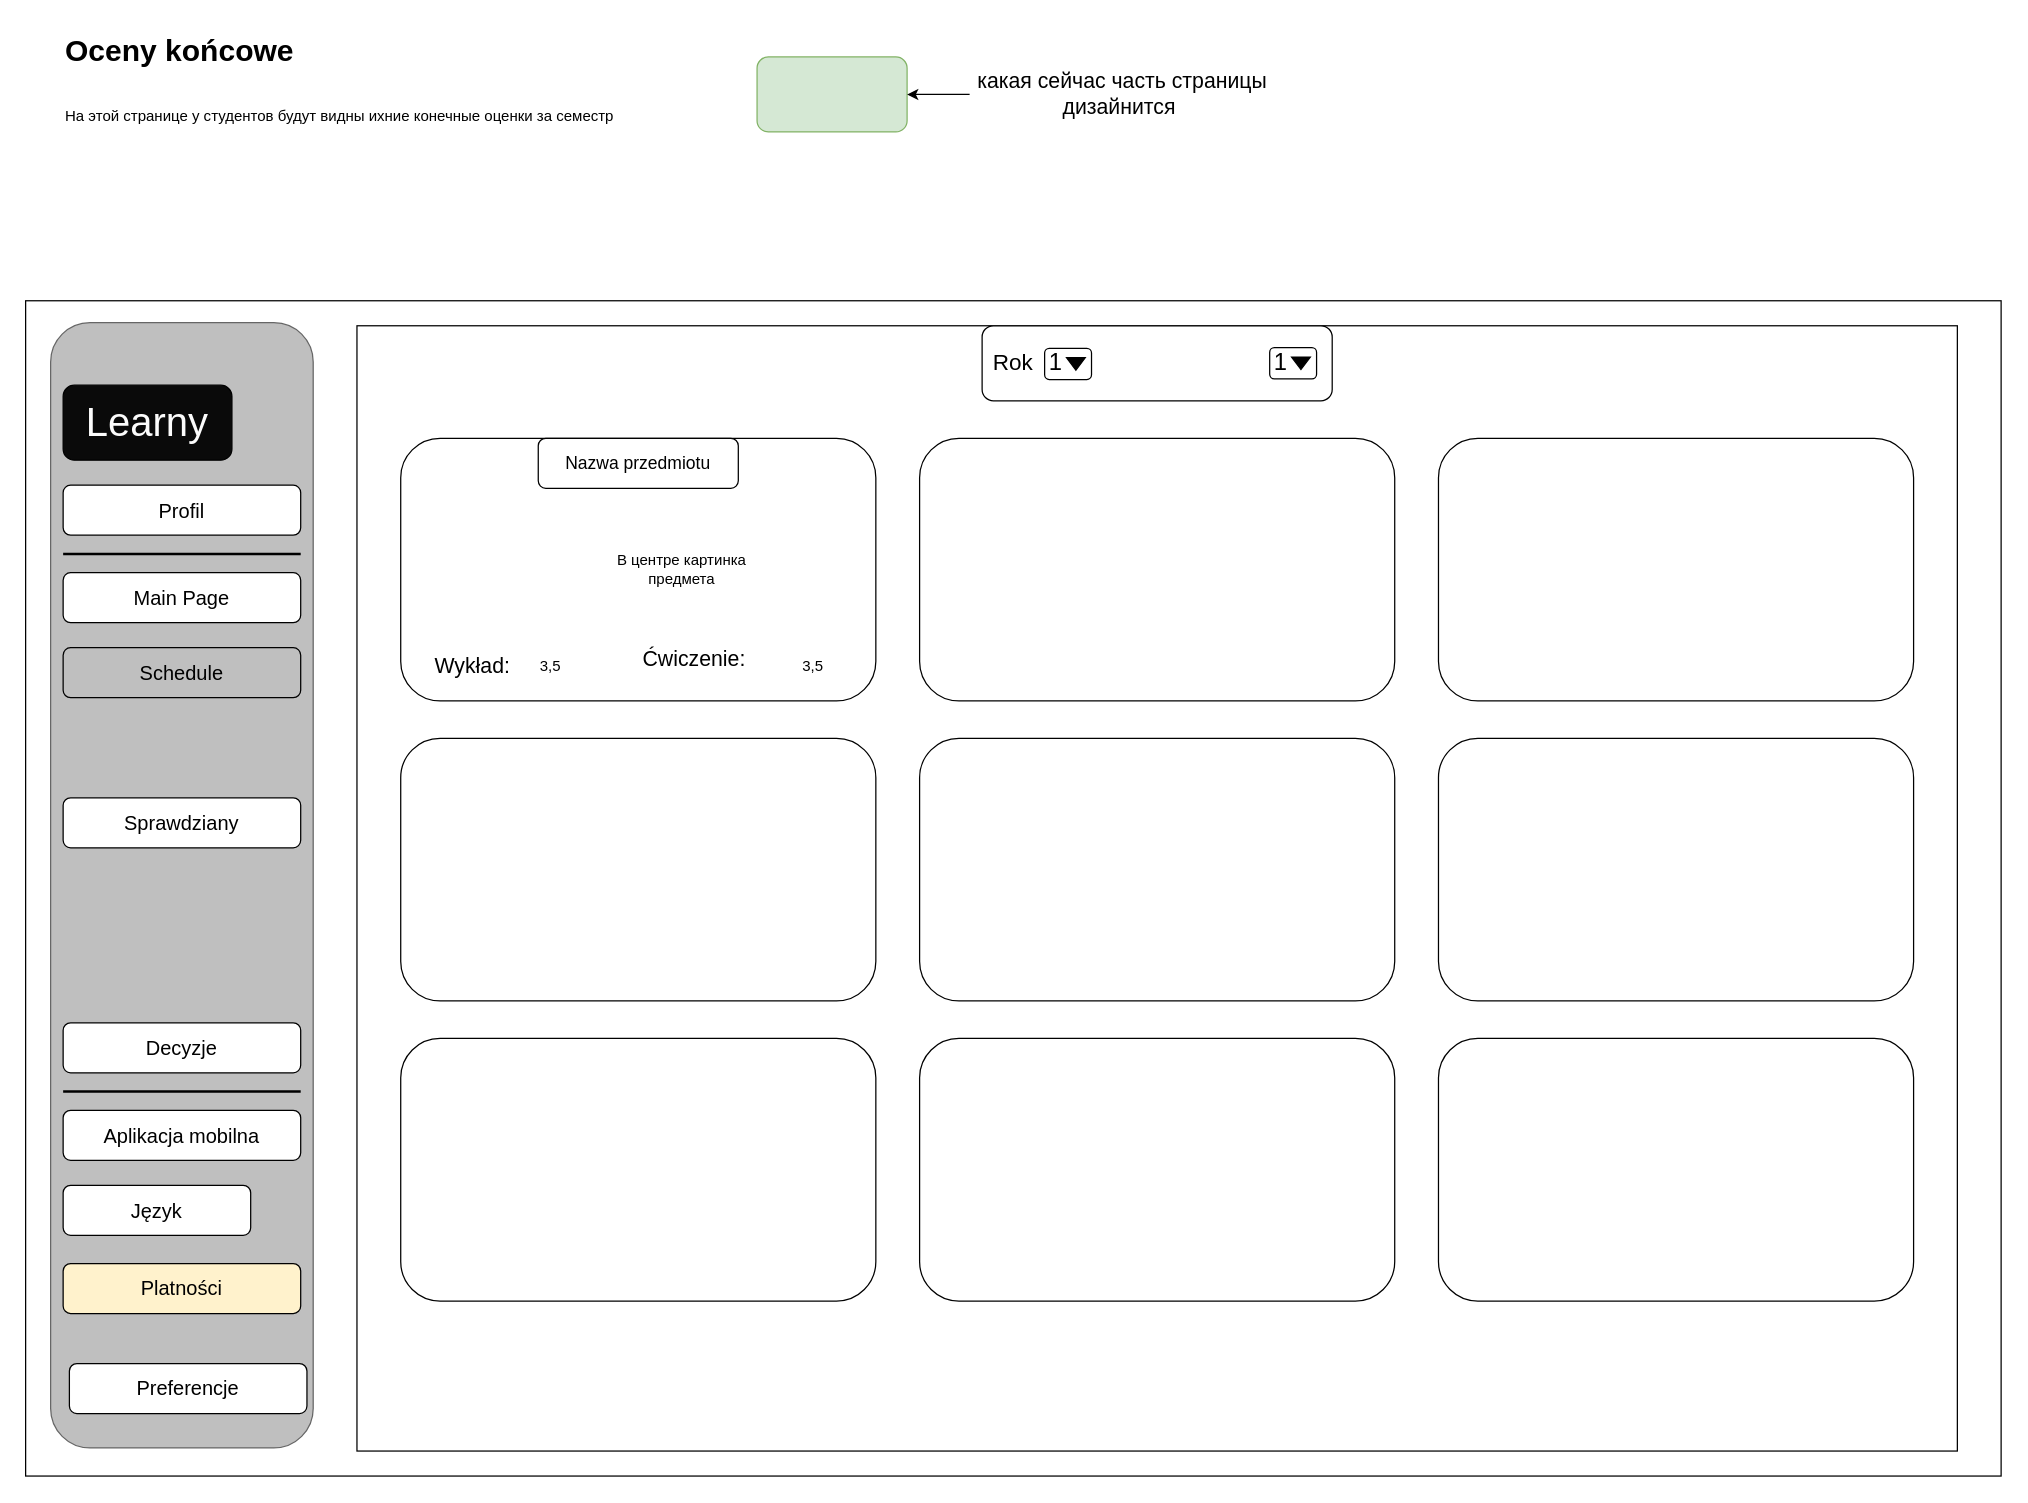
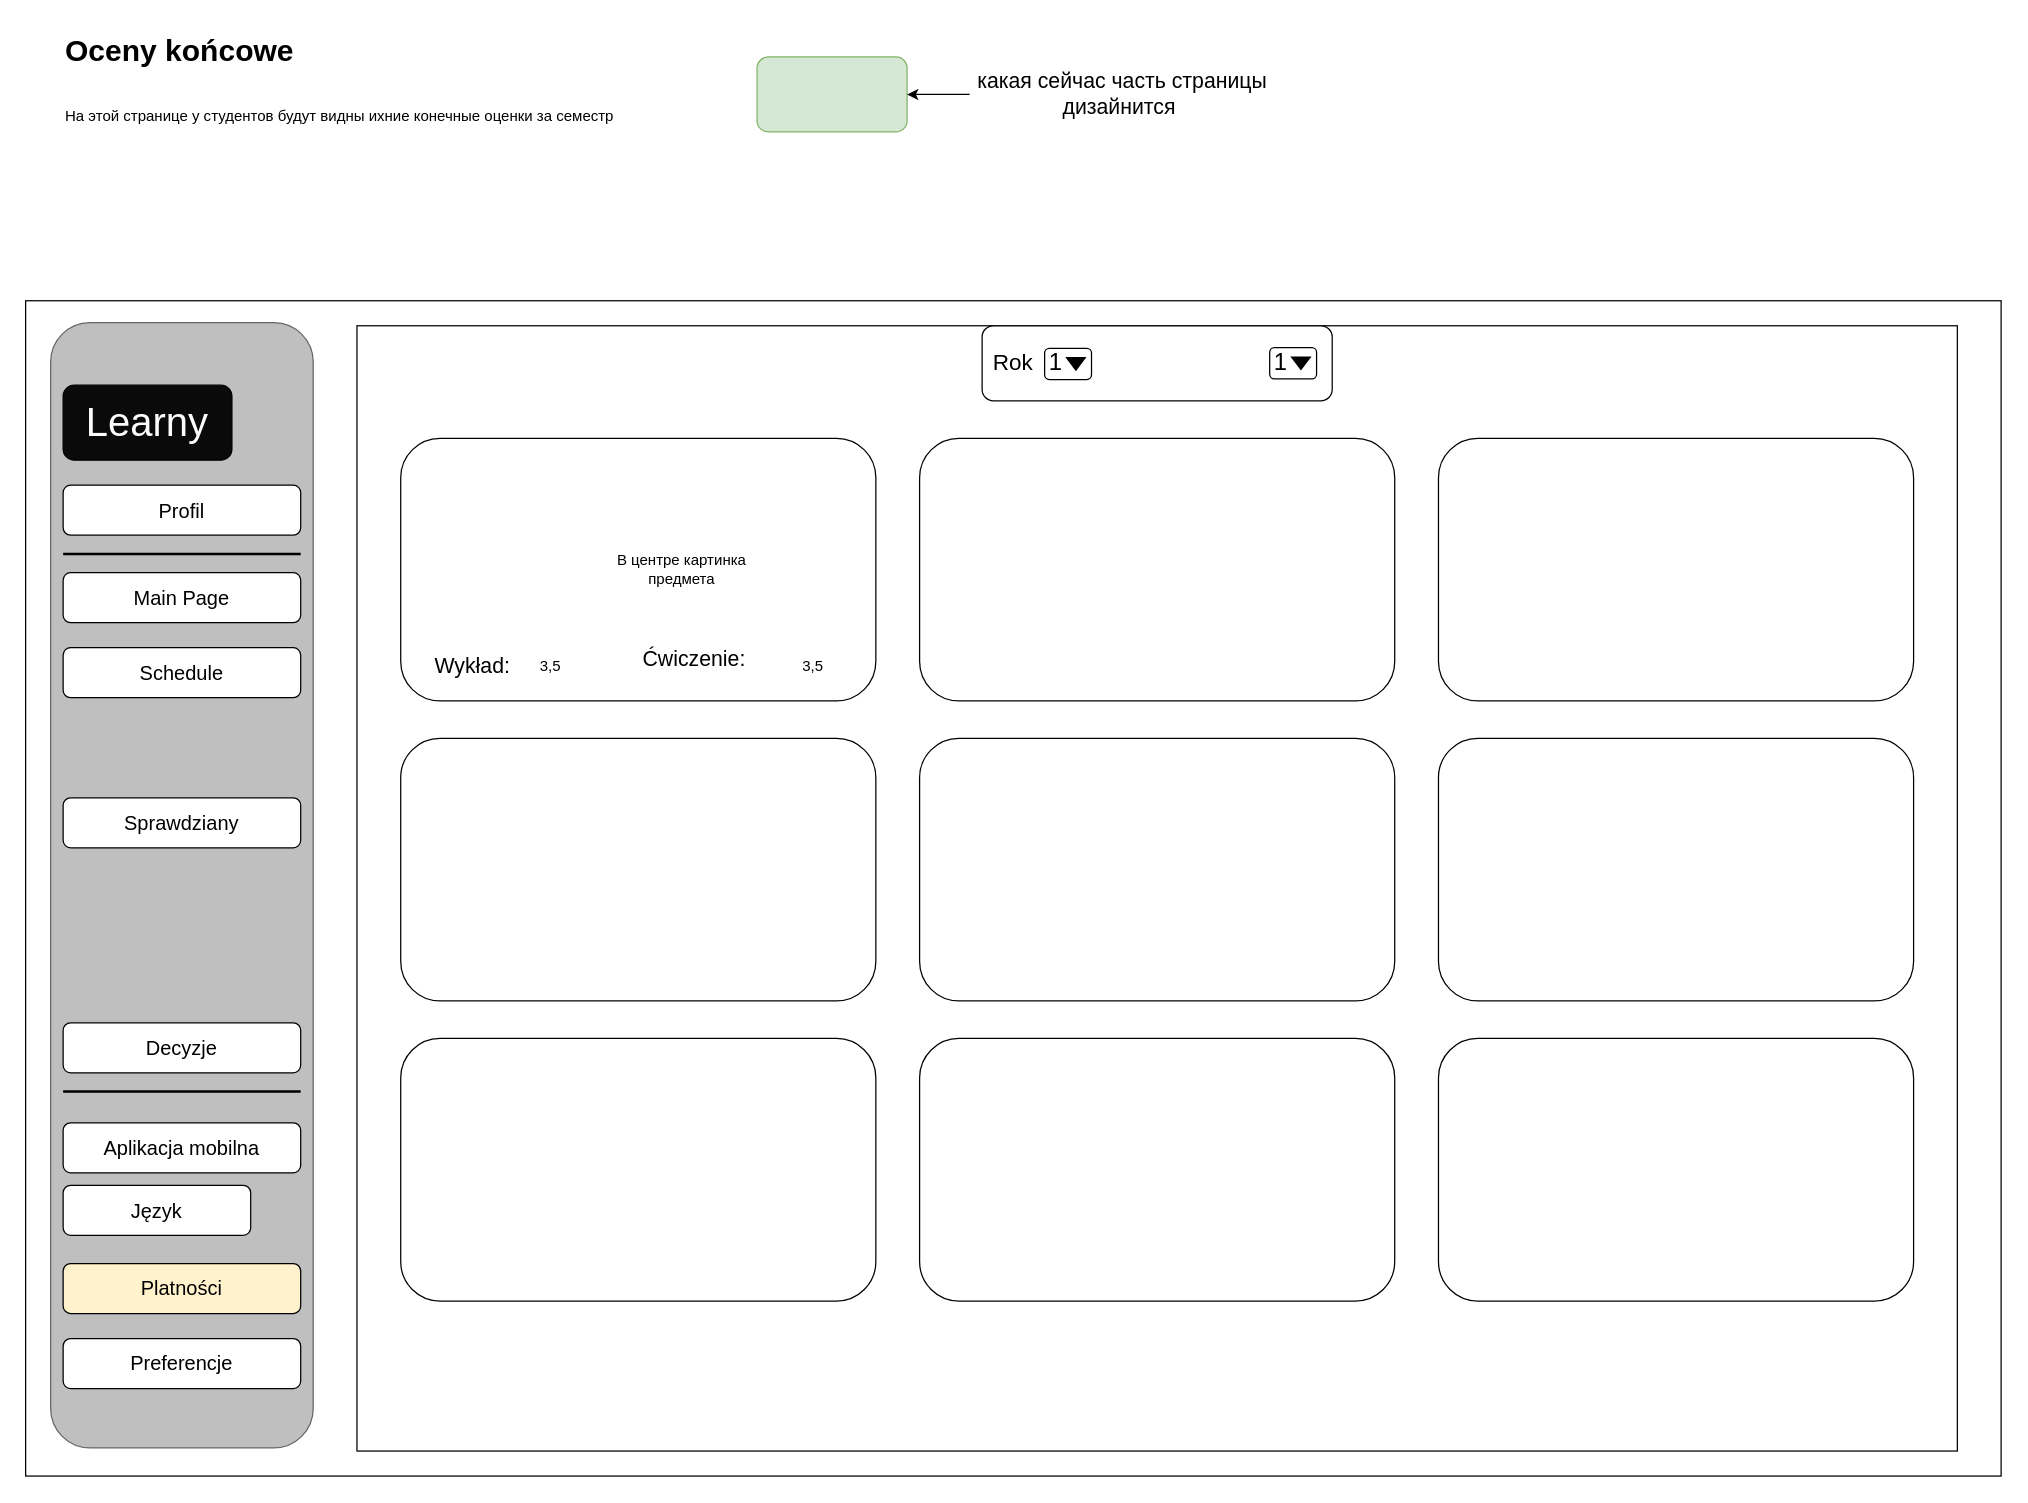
node "Nazwa przedmiotu": removed
node "Schedule": fillcolor #bfbfbf -> #ffffff
node "Aplikacja mobilna": moved (182, 1135) -> (182, 1148)
node "Preferencje": moved (188, 1388) -> (182, 1363)
